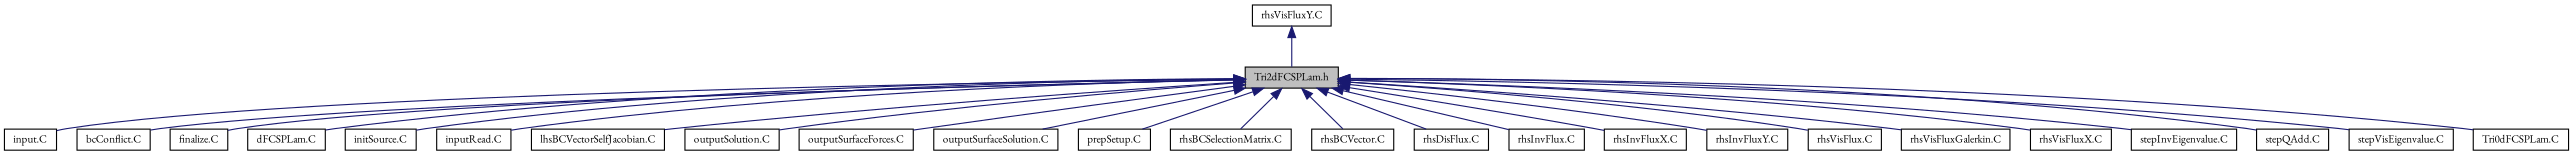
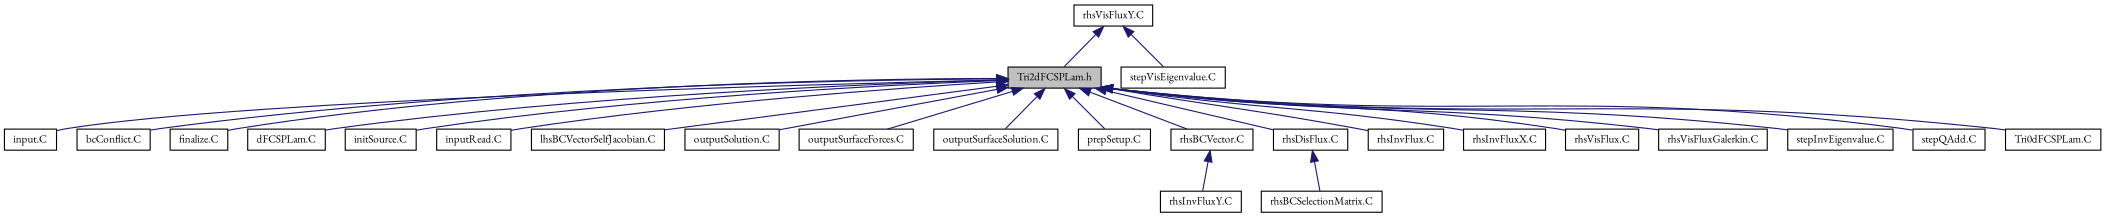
edge "stepVisEigenvalue.C" -> "Tri2dFCSPLam.h": now "stepVisEigenvalue.C" -> "rhsVisFluxY.C"
edge "rhsInvFluxY.C" -> "Tri2dFCSPLam.h": now "rhsInvFluxY.C" -> "rhsBCVector.C"
edge "rhsBCSelectionMatrix.C" -> "Tri2dFCSPLam.h": now "rhsBCSelectionMatrix.C" -> "rhsDisFlux.C"
node "rhsVisFluxX.C": removed
